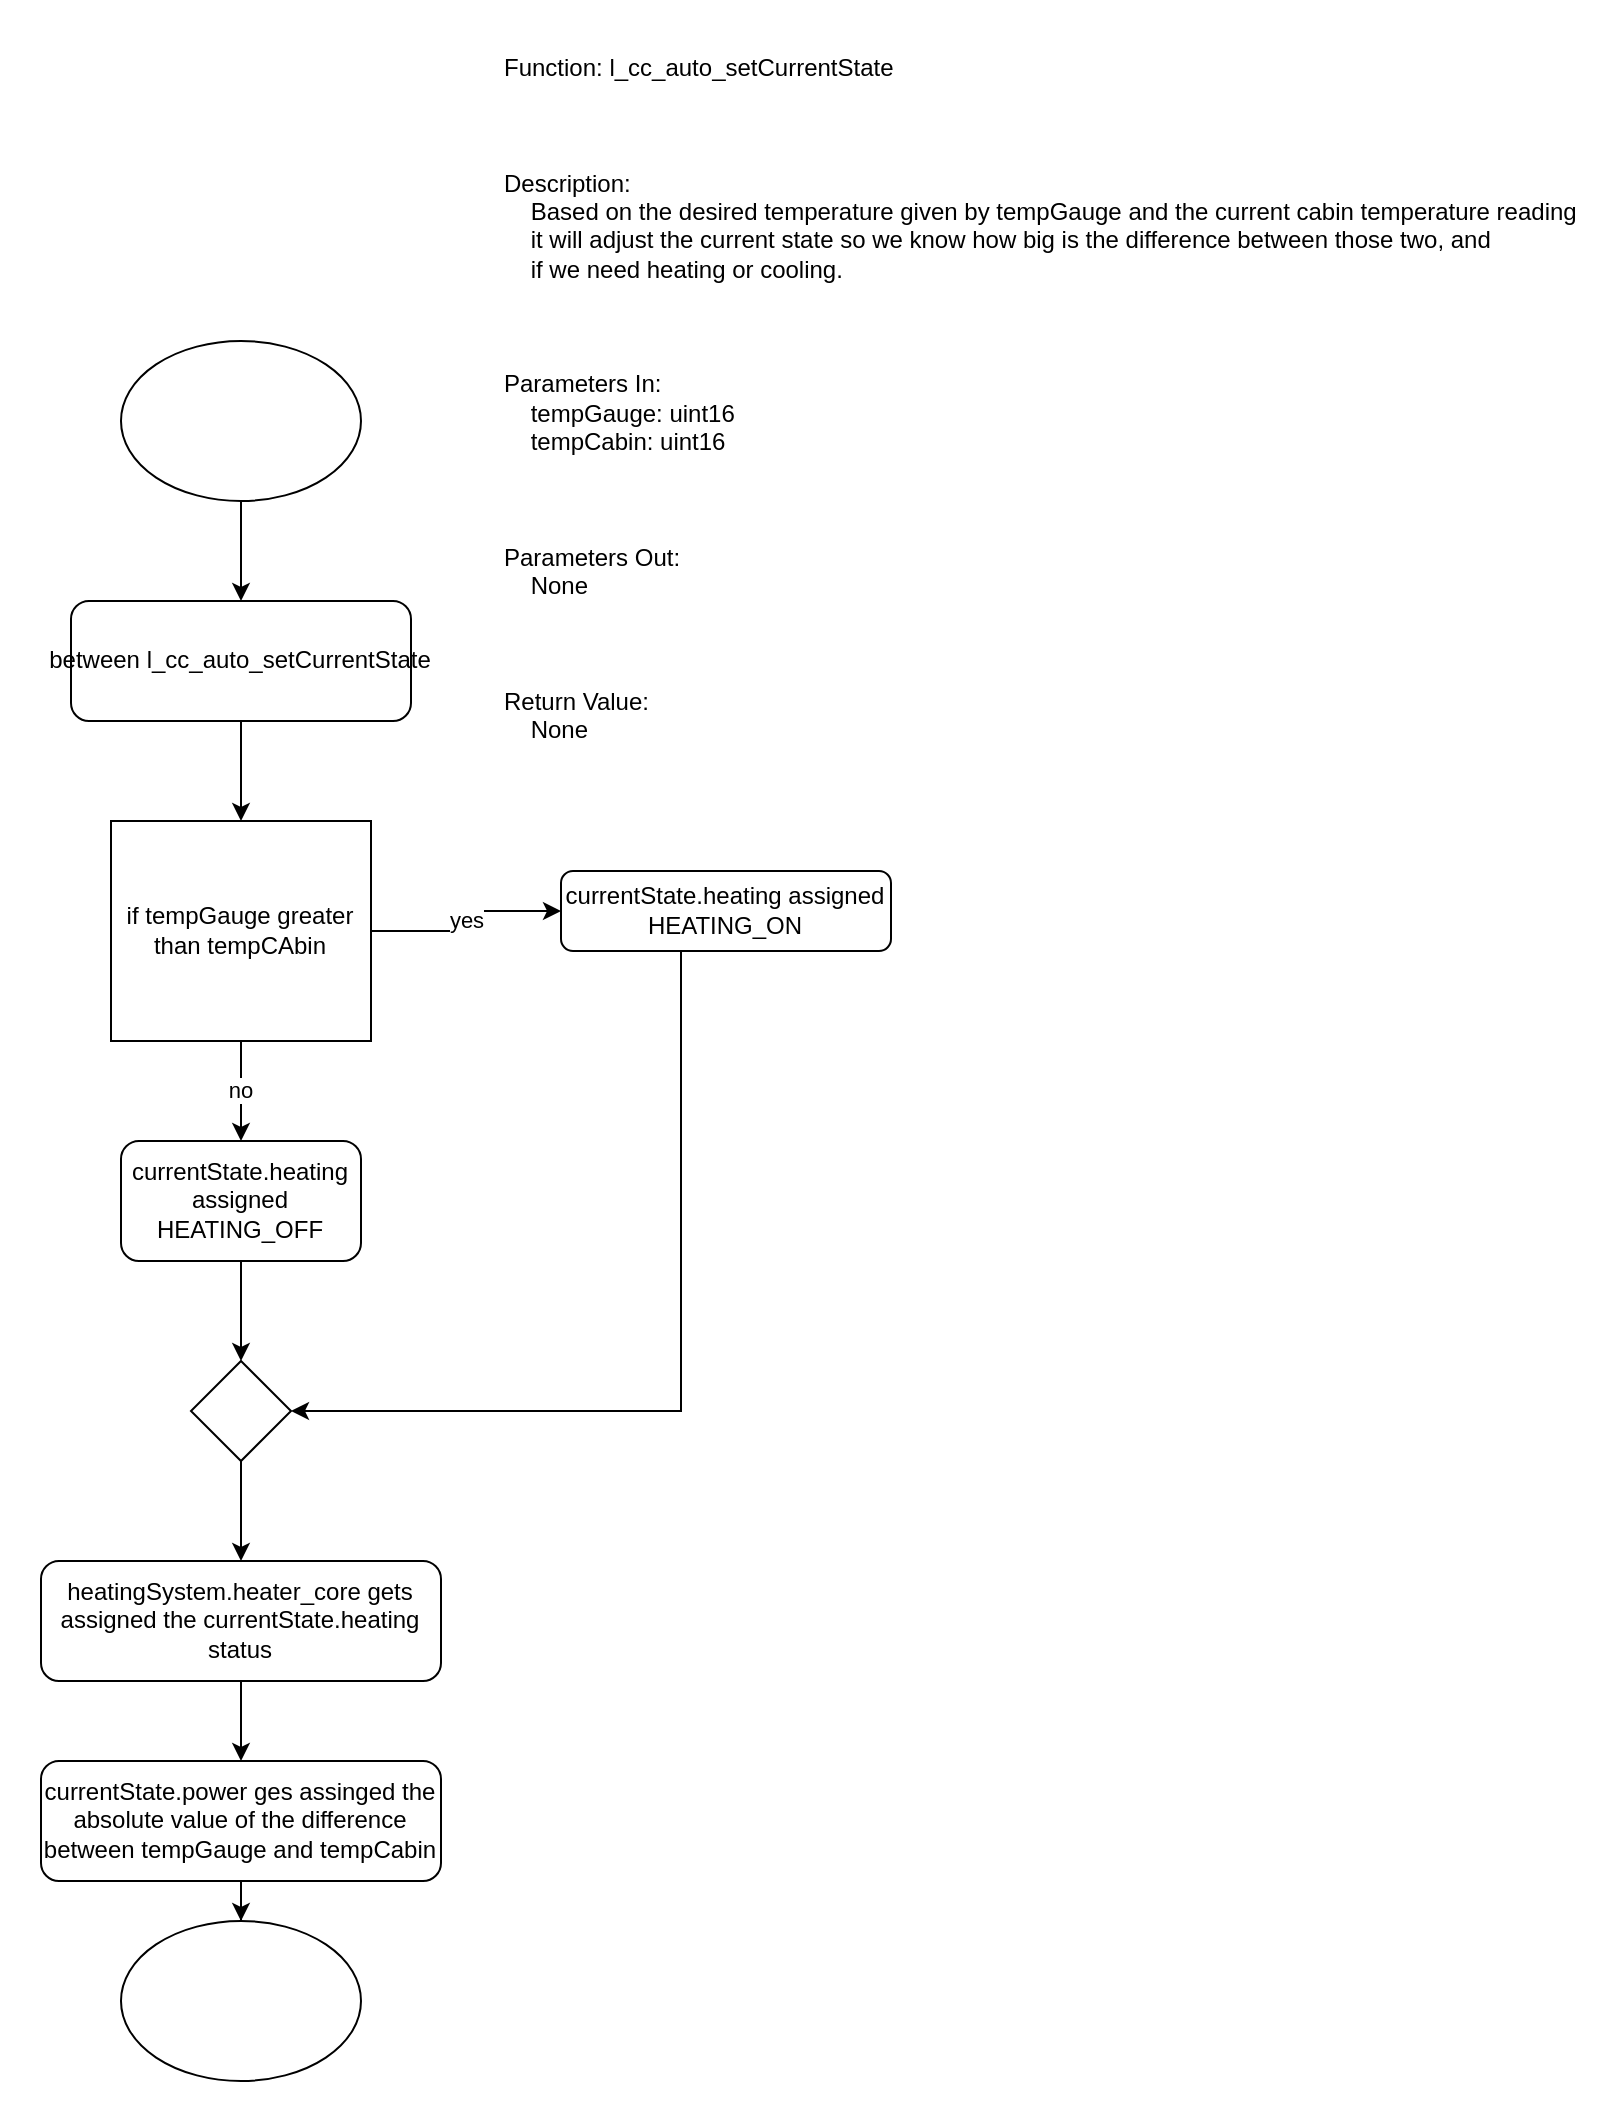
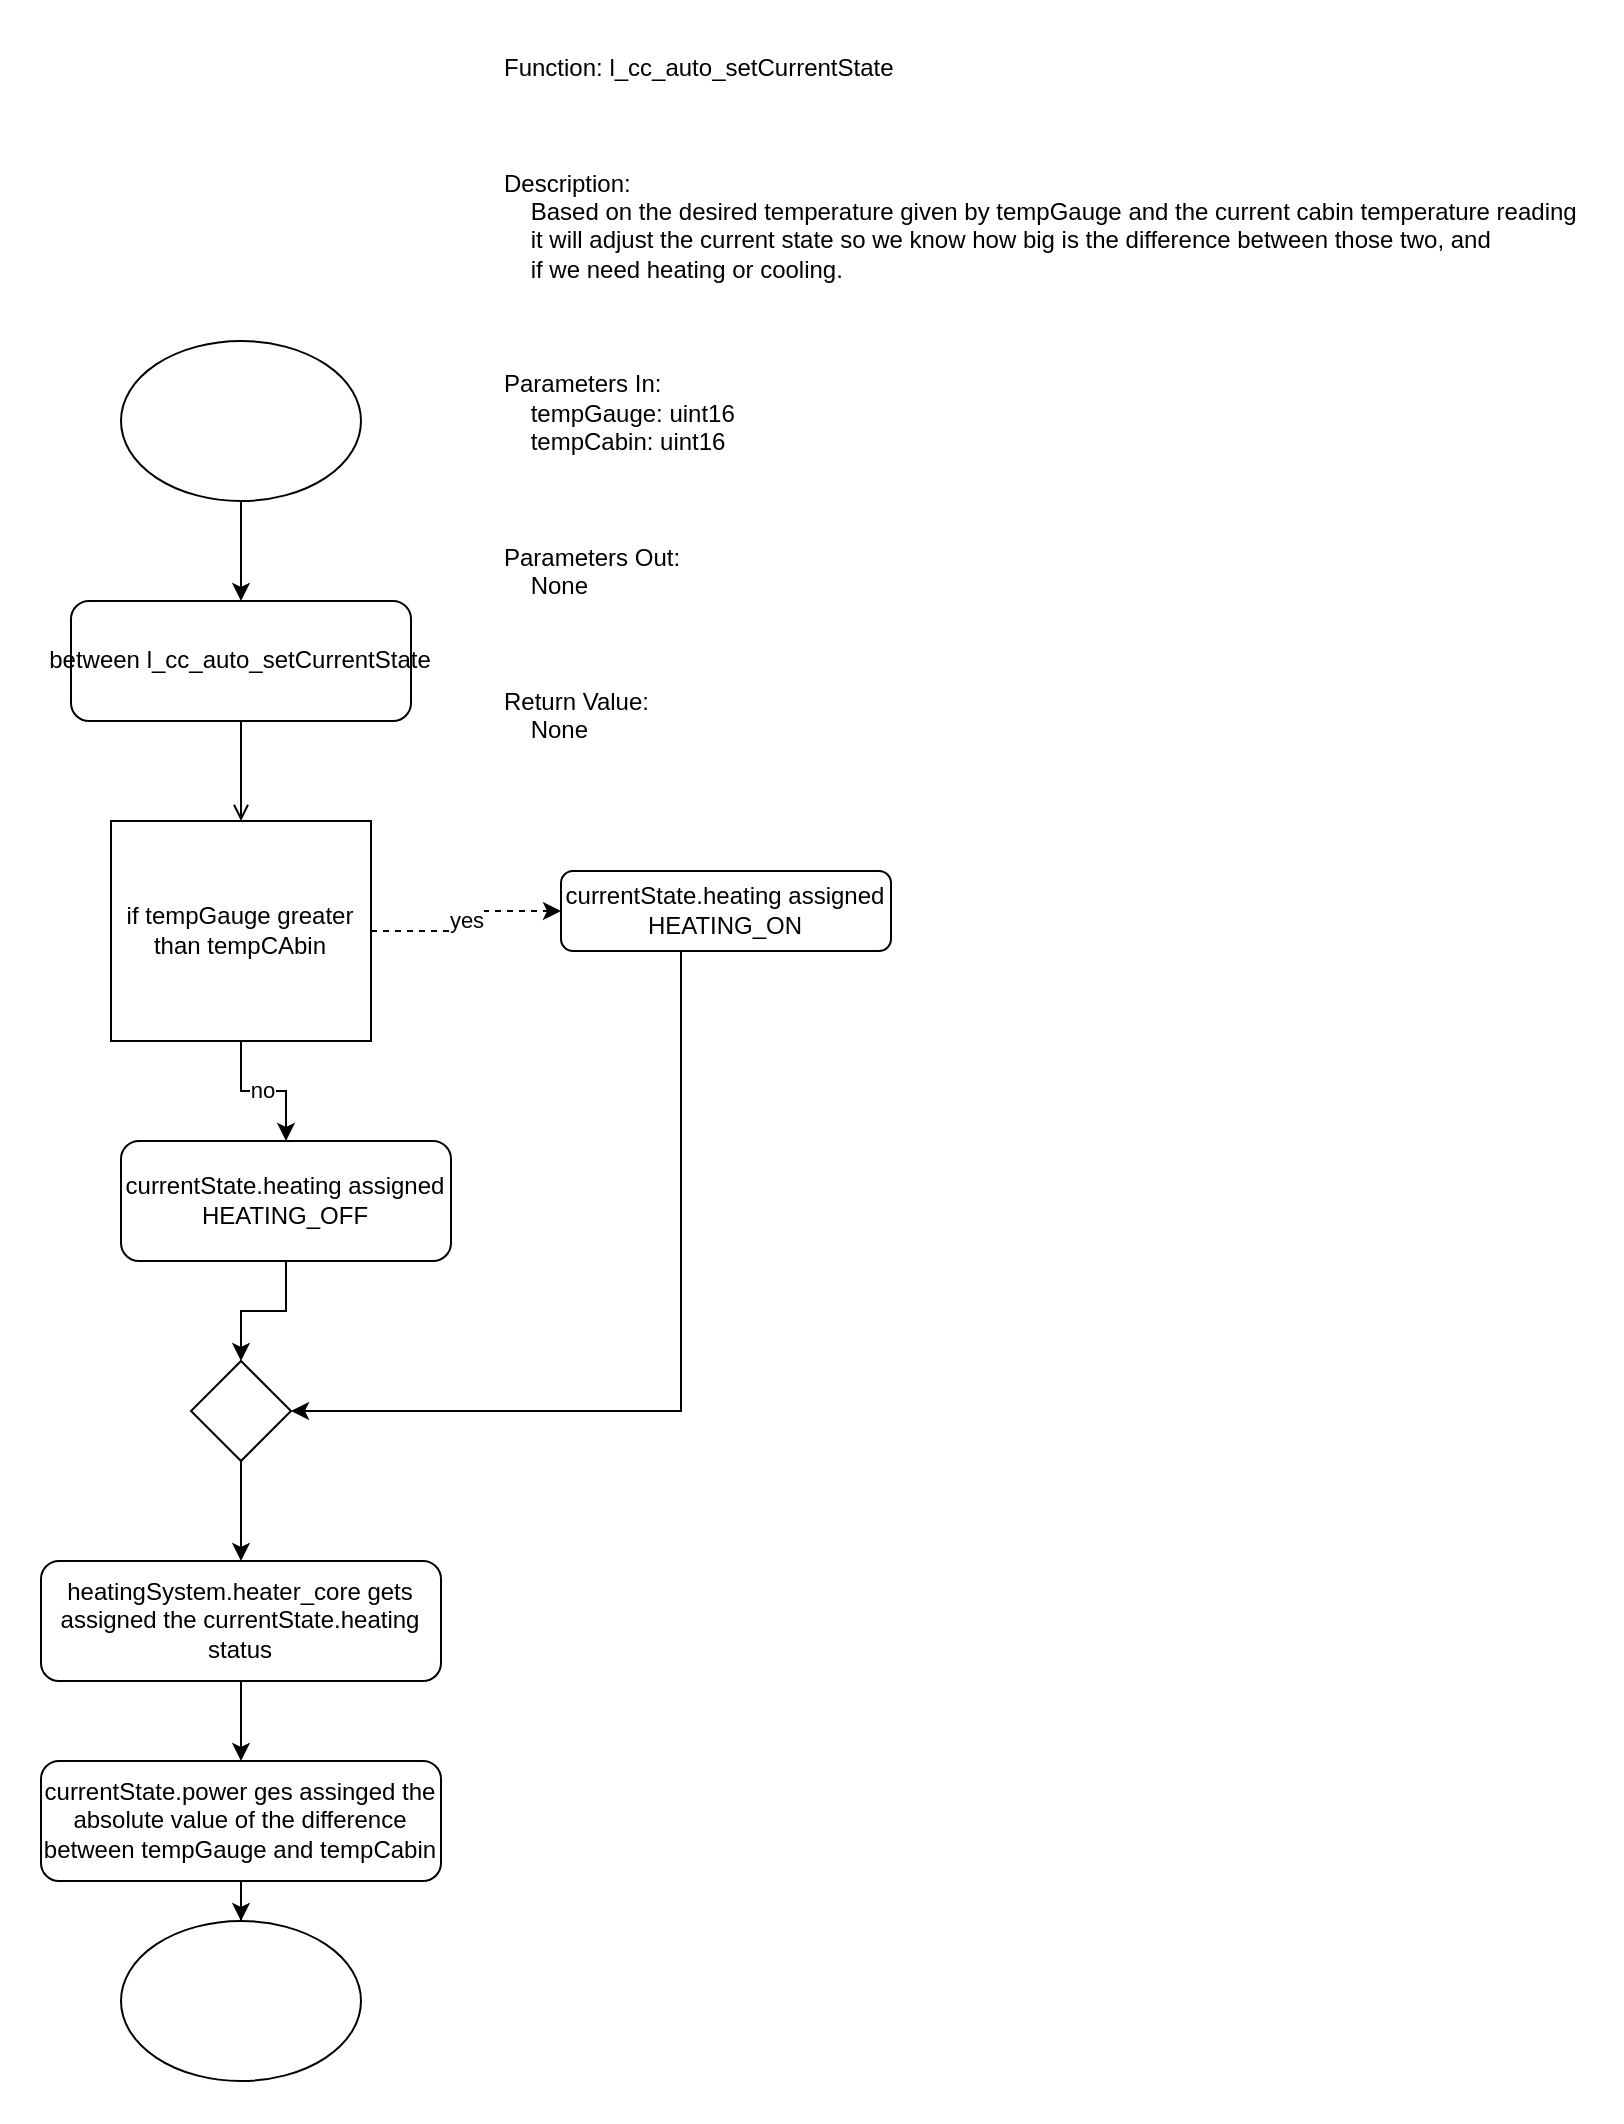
edge "between l_cc_auto_setCurrentState" -> "if tempGauge greater than tempCAbin": arrowhead classic -> open
edge "if tempGauge greater than tempCAbin" -> "currentState.heating assigned HEATING_ON": style solid -> dashed
node "currentState.heating assigned HEATING_OFF": size 240x120 -> 330x120
